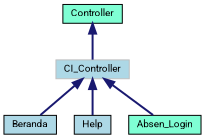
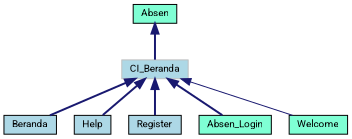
node "Controller": label "Controller" -> "Absen"
node "CI_Controller": label "CI_Controller" -> "CI_Beranda"
node "Register": added
node "Welcome": added
